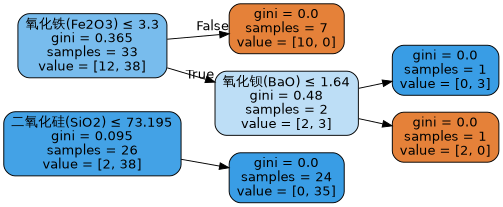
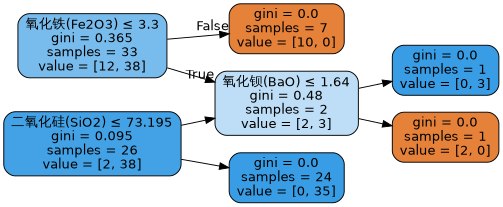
edge "二氧化硅(SiO2) ≤ 73.195" -> "氧化钡(BaO) ≤ 1.64": added
